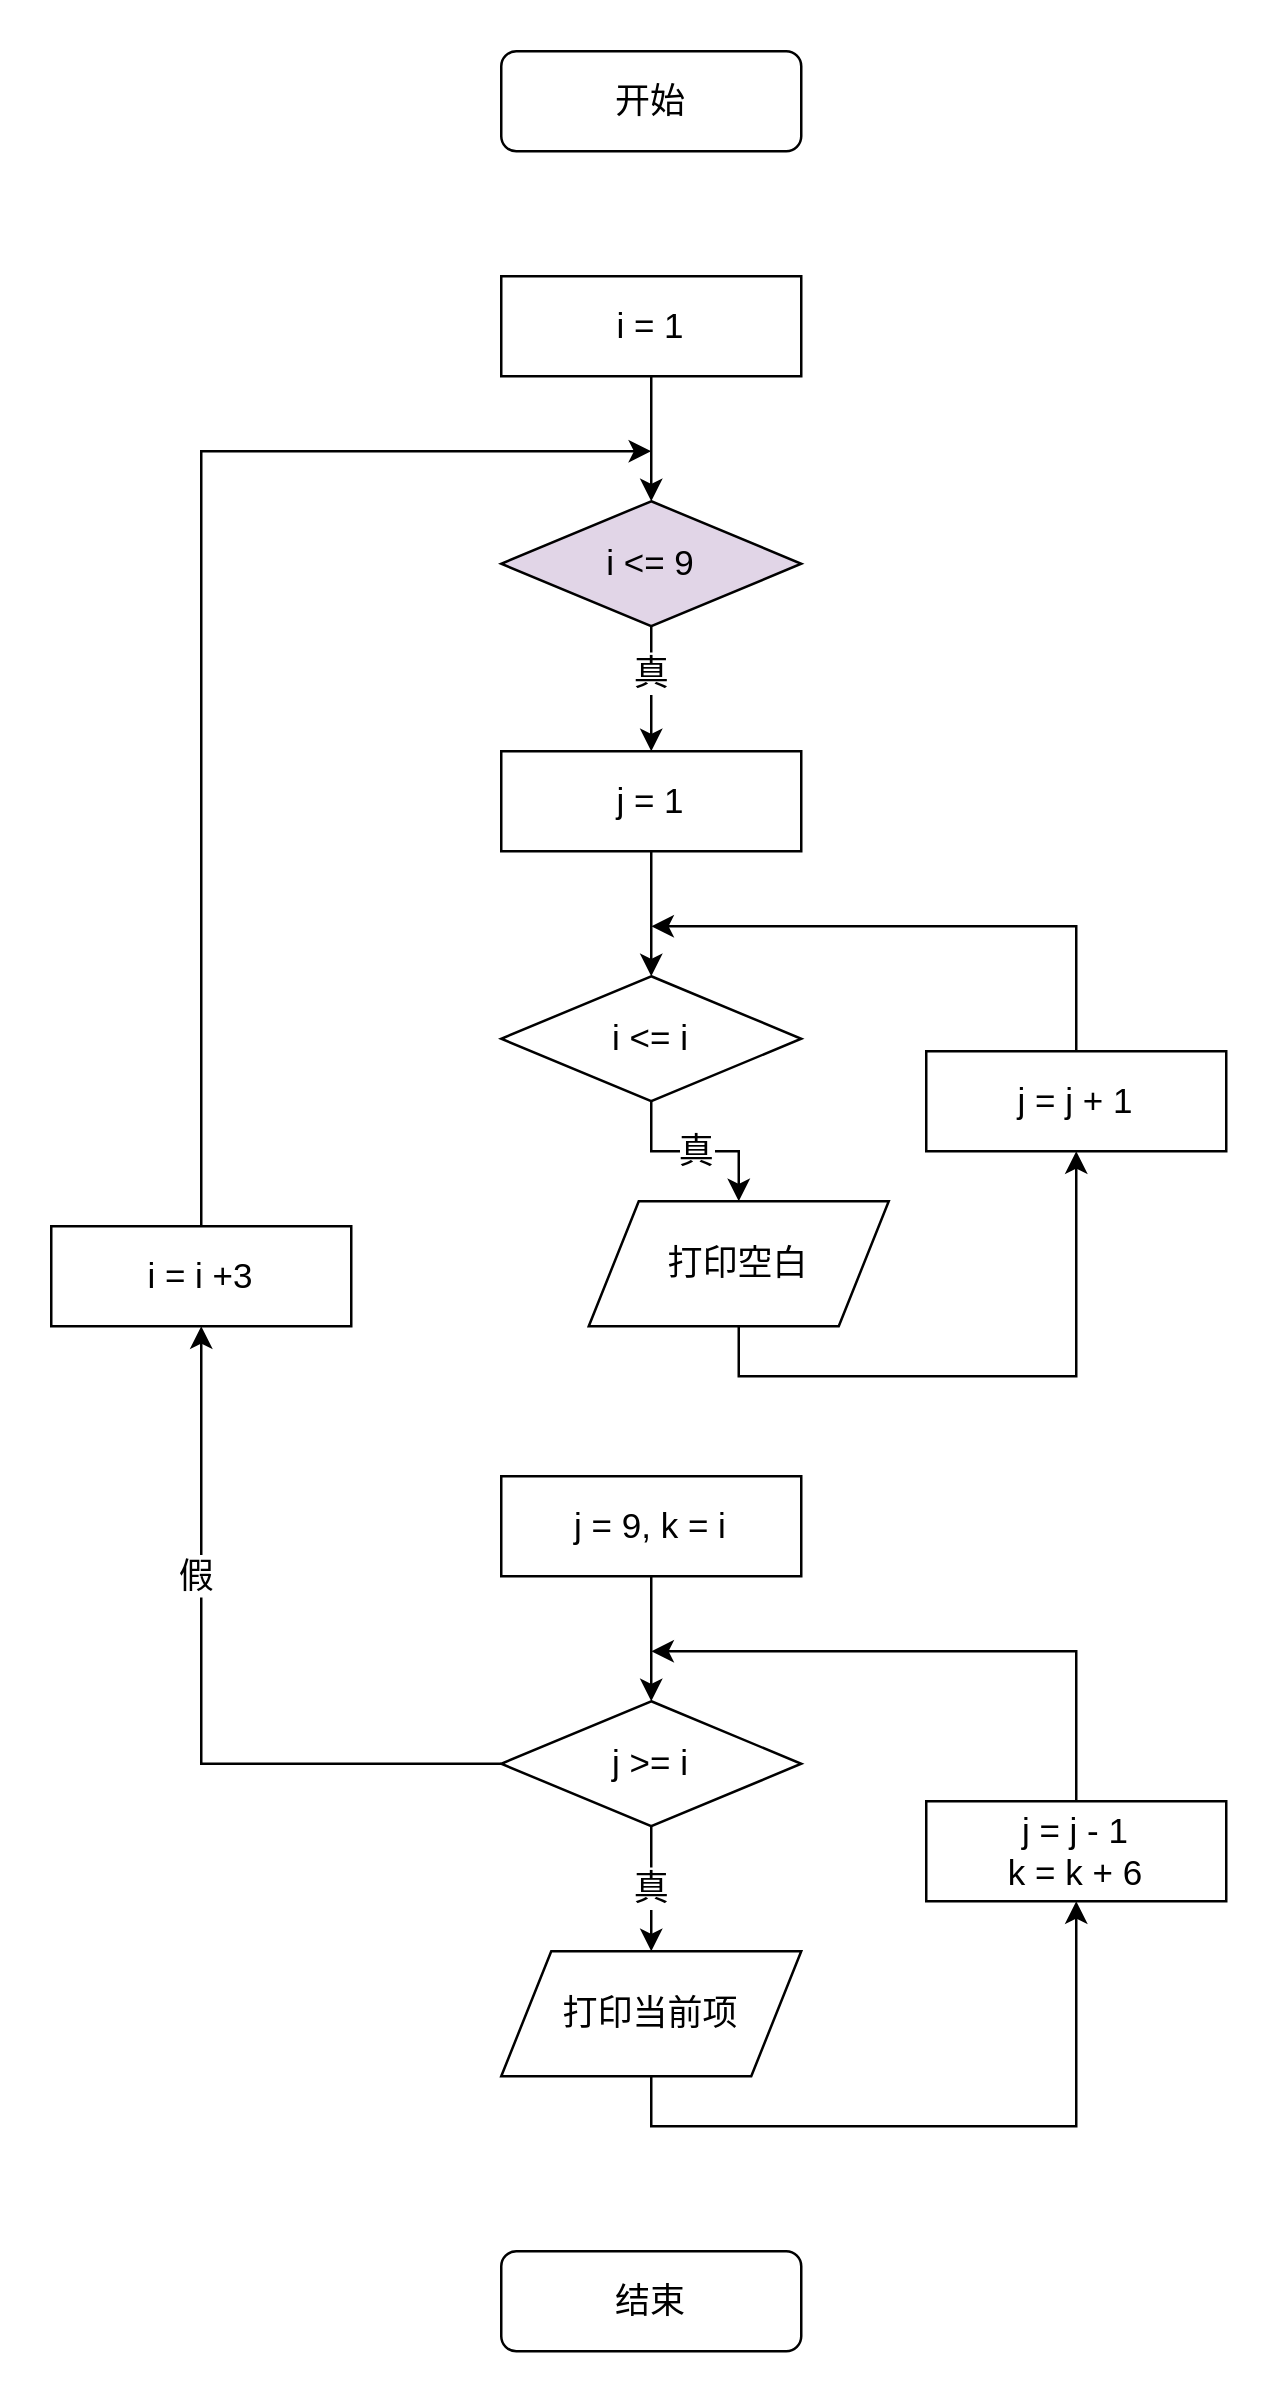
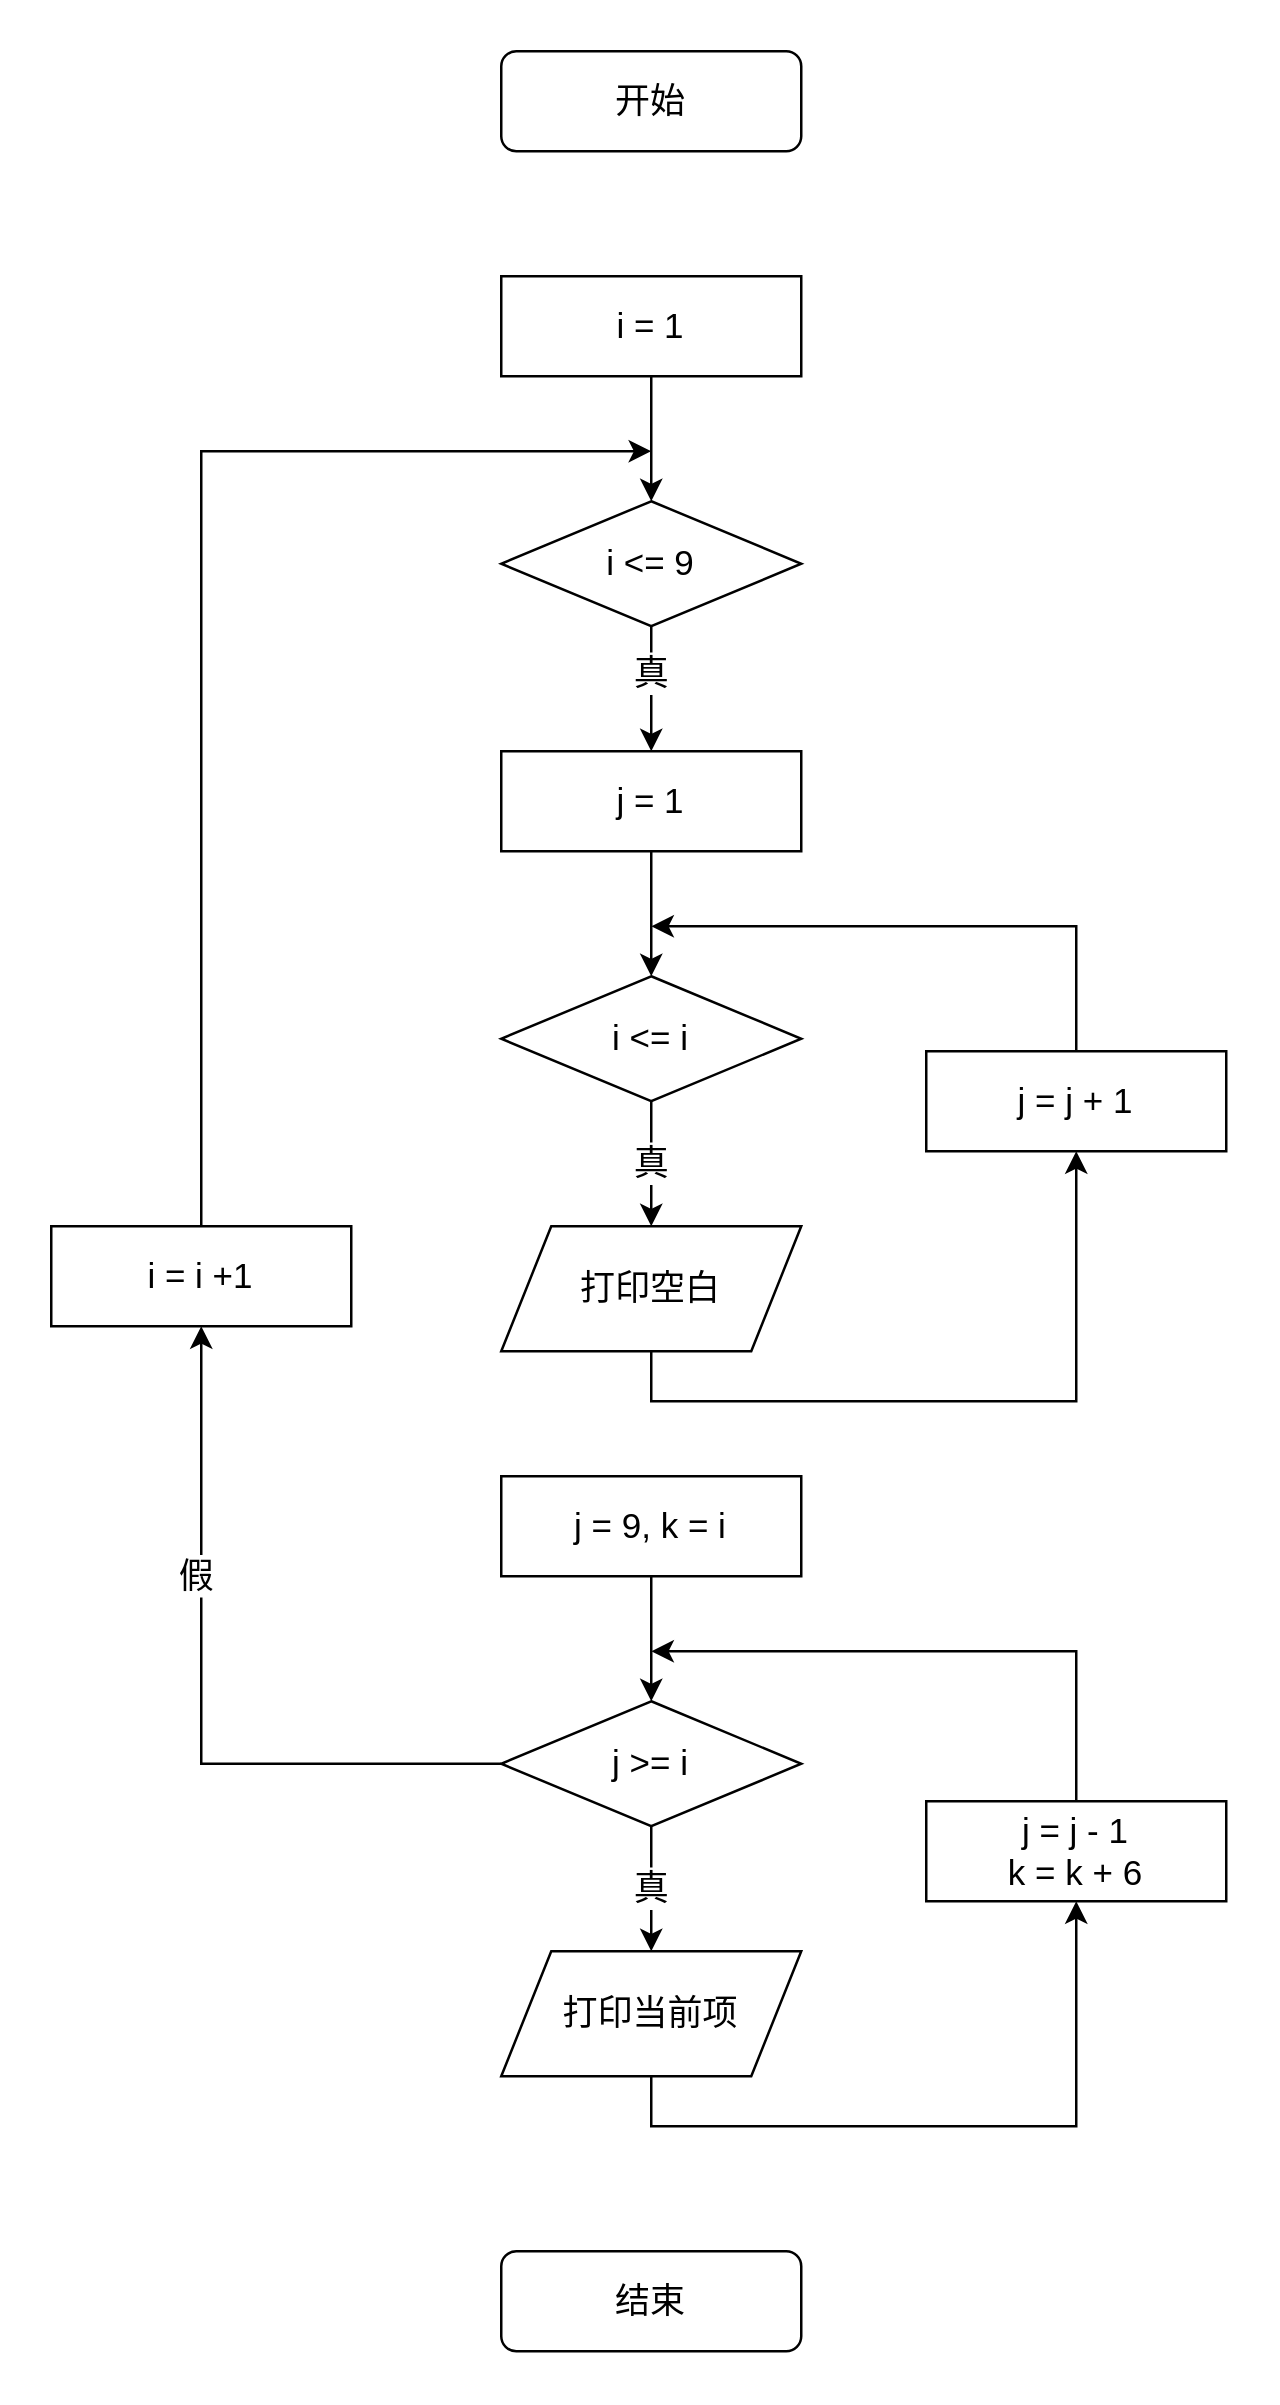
node "i <= 9": fillcolor #e1d5e7 -> #ffffff
node "打印空白": moved (739, 1264) -> (651, 1289)
node "i = i +3": label "i = i +3" -> "i = i +1"
